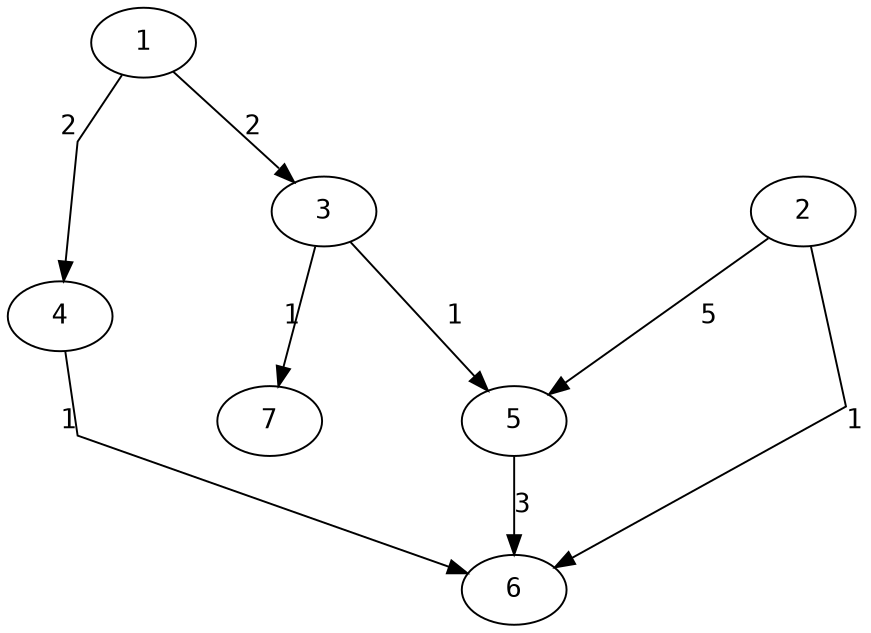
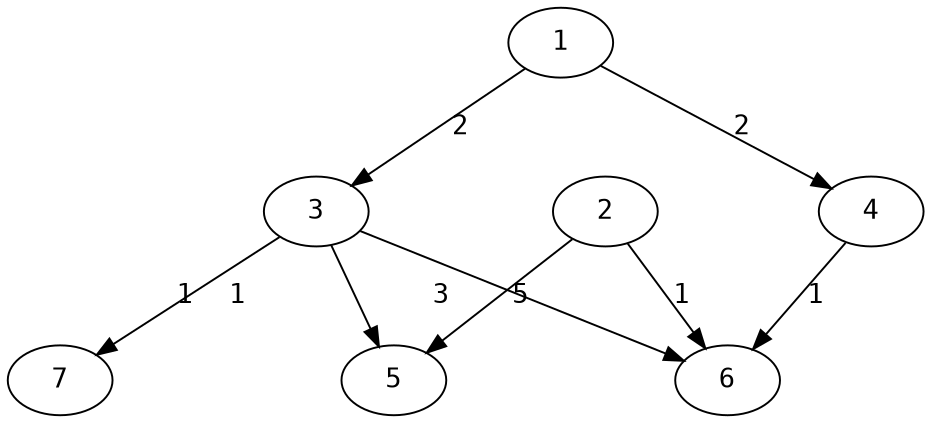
edge "5" -> "6": now "3" -> "6"
